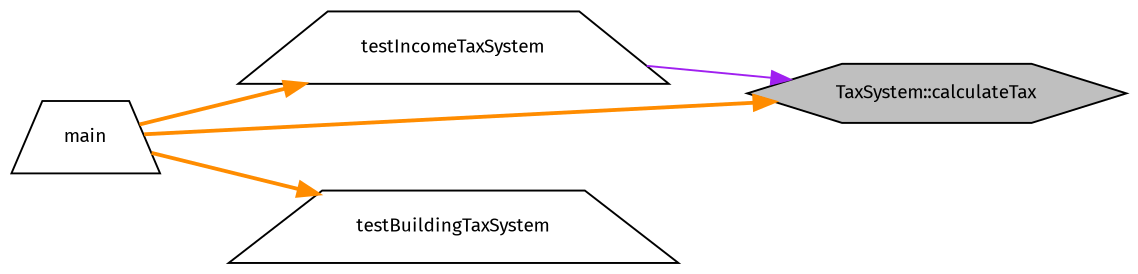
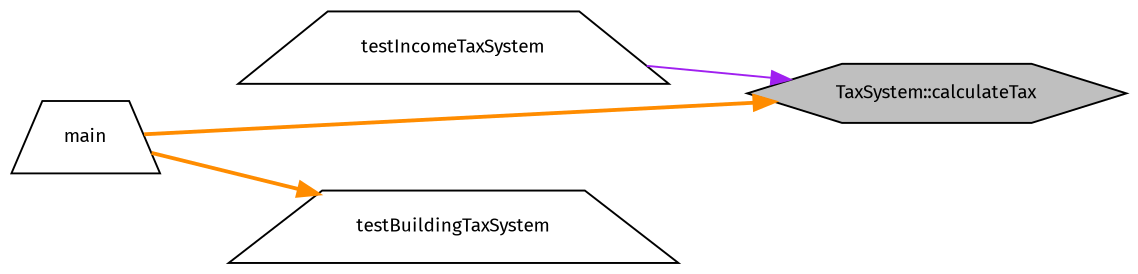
edge "main" -> "testIncomeTaxSystem": removed
